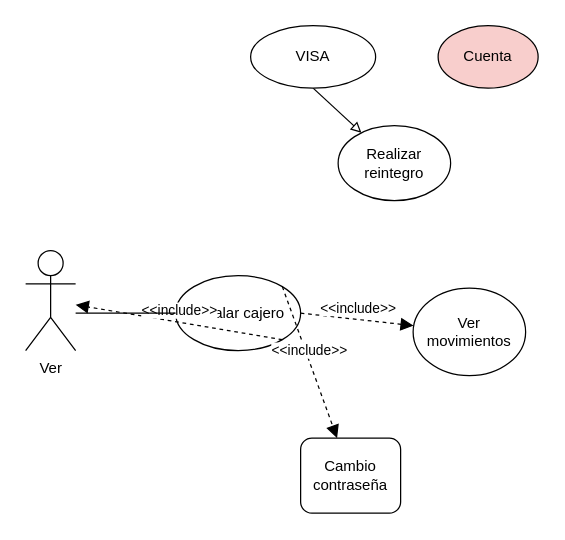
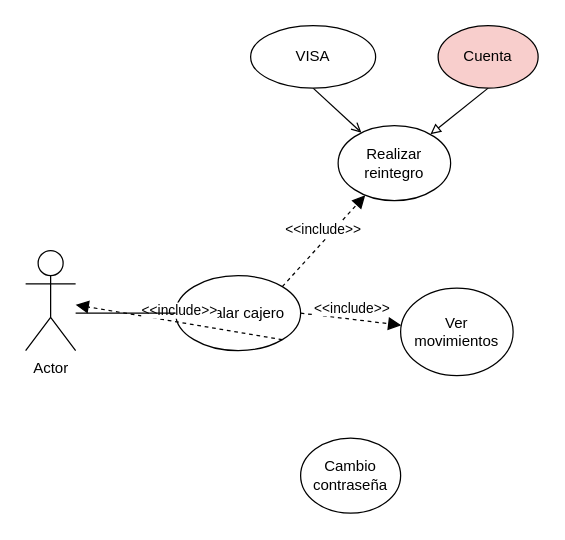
edge "Cuenta" -> "Realizar reintegro": added
edge "VISA" -> "Realizar reintegro": arrowhead block -> open
node "Ver movimientos": moved (469, 332) -> (457, 332)
edge "instalar cajero" -> "Cambio contraseña": now "instalar cajero" -> "Realizar reintegro"
node "Ver": label "Ver" -> "Actor"
node "Cambio contraseña": shape rounded rectangle -> ellipse
